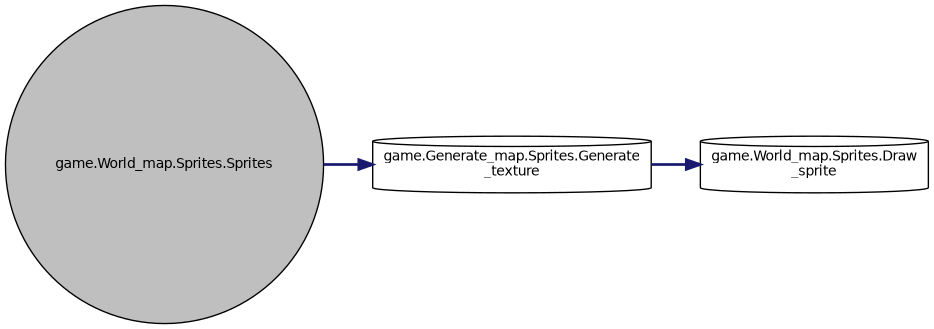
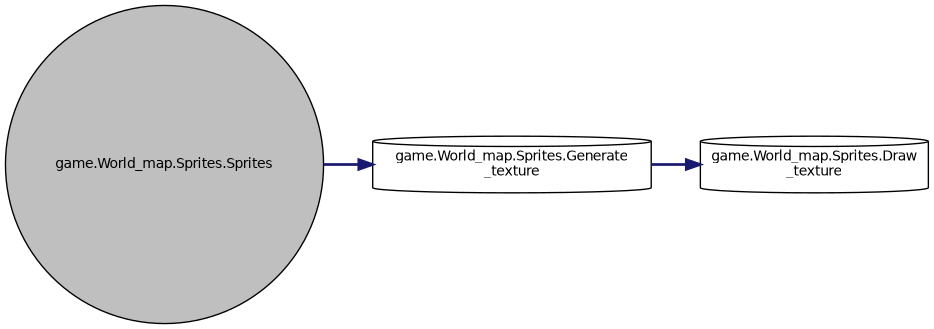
node "game.Generate_map.Sprites.Generate _texture": label "game.Generate_map.Sprites.Generate _texture" -> "game.World_map.Sprites.Generate _texture"
node "game.World_map.Sprites.Draw _sprite": label "game.World_map.Sprites.Draw _sprite" -> "game.World_map.Sprites.Draw _texture"
